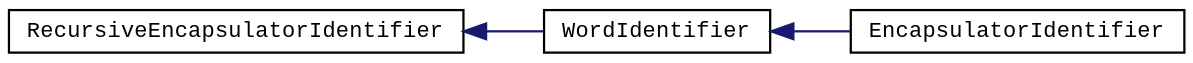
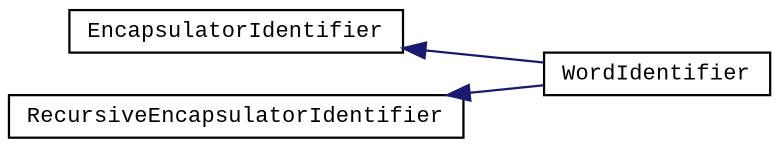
edge "EncapsulatorIdentifier" -> "WordIdentifier": reversed
